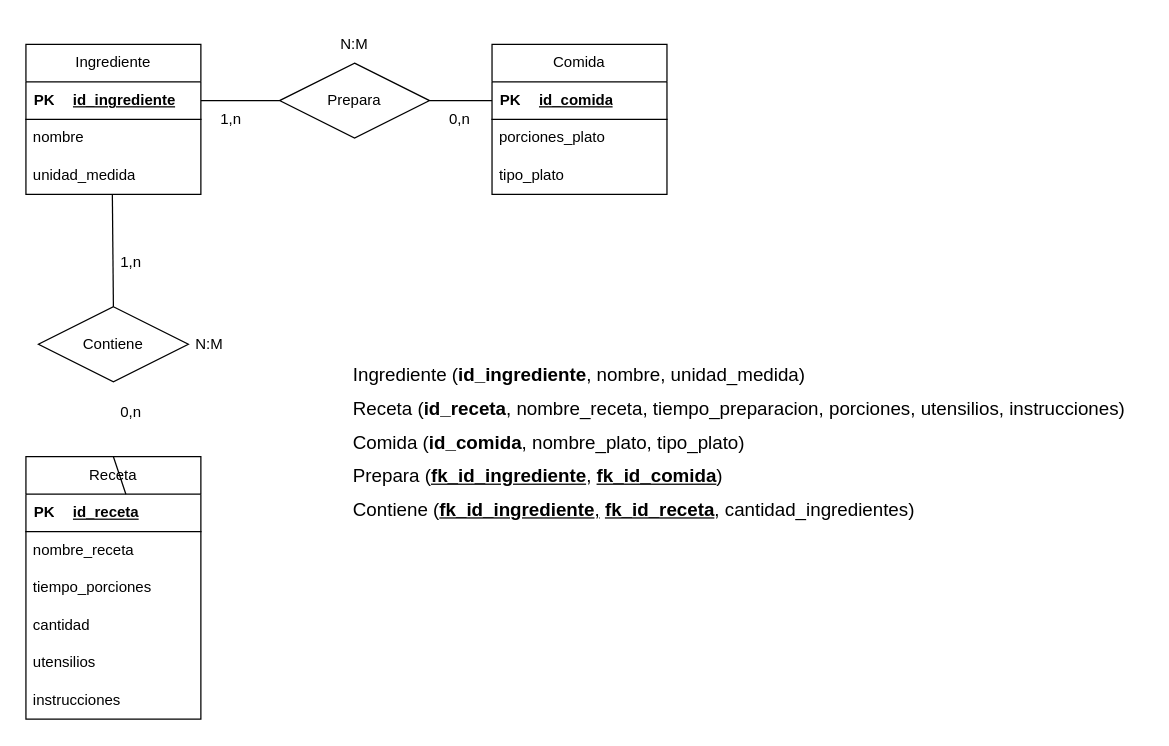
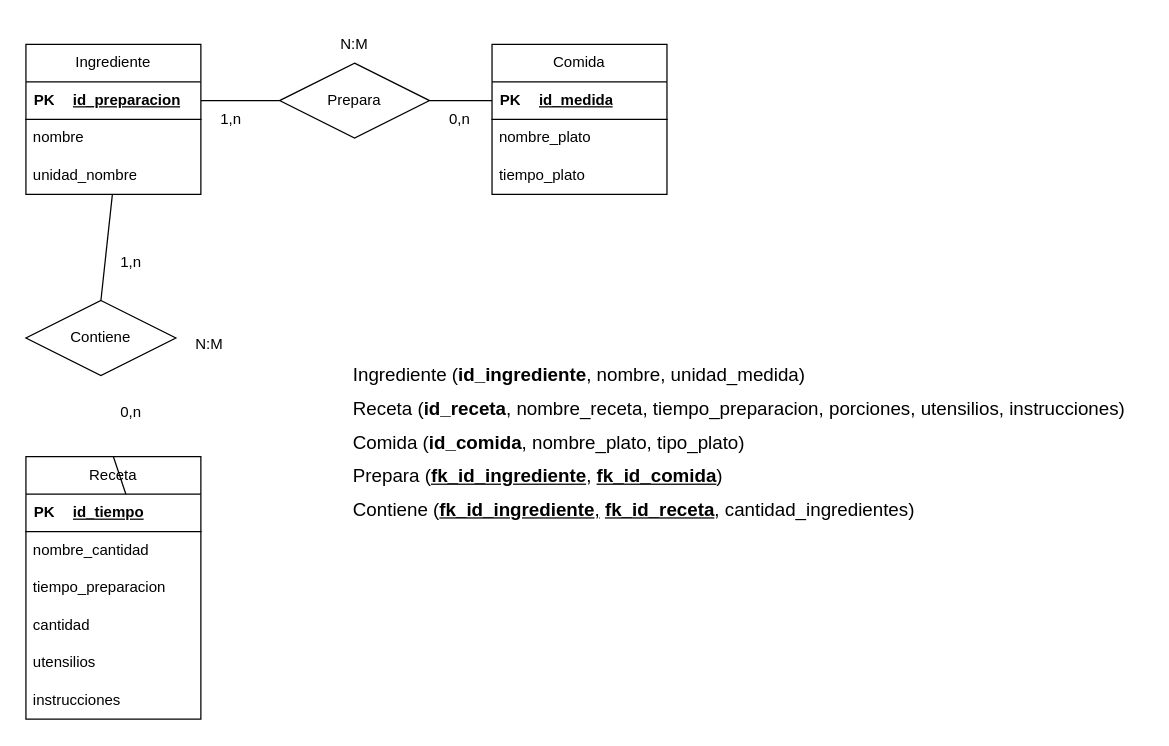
node "id_ingrediente": label "id_ingrediente" -> "id_preparacion"
node "id_comida": label "id_comida" -> "id_medida"
node "porciones_plato": label "porciones_plato" -> "nombre_plato"
node "unidad_medida": label "unidad_medida" -> "unidad_nombre"
node "tipo_plato": label "tipo_plato" -> "tiempo_plato"
node "Contiene": moved (113, 344) -> (101, 338)
node "id_receta": label "id_receta" -> "id_tiempo"
node "nombre_receta": label "nombre_receta" -> "nombre_cantidad"
node "tiempo_porciones": label "tiempo_porciones" -> "tiempo_preparacion"
